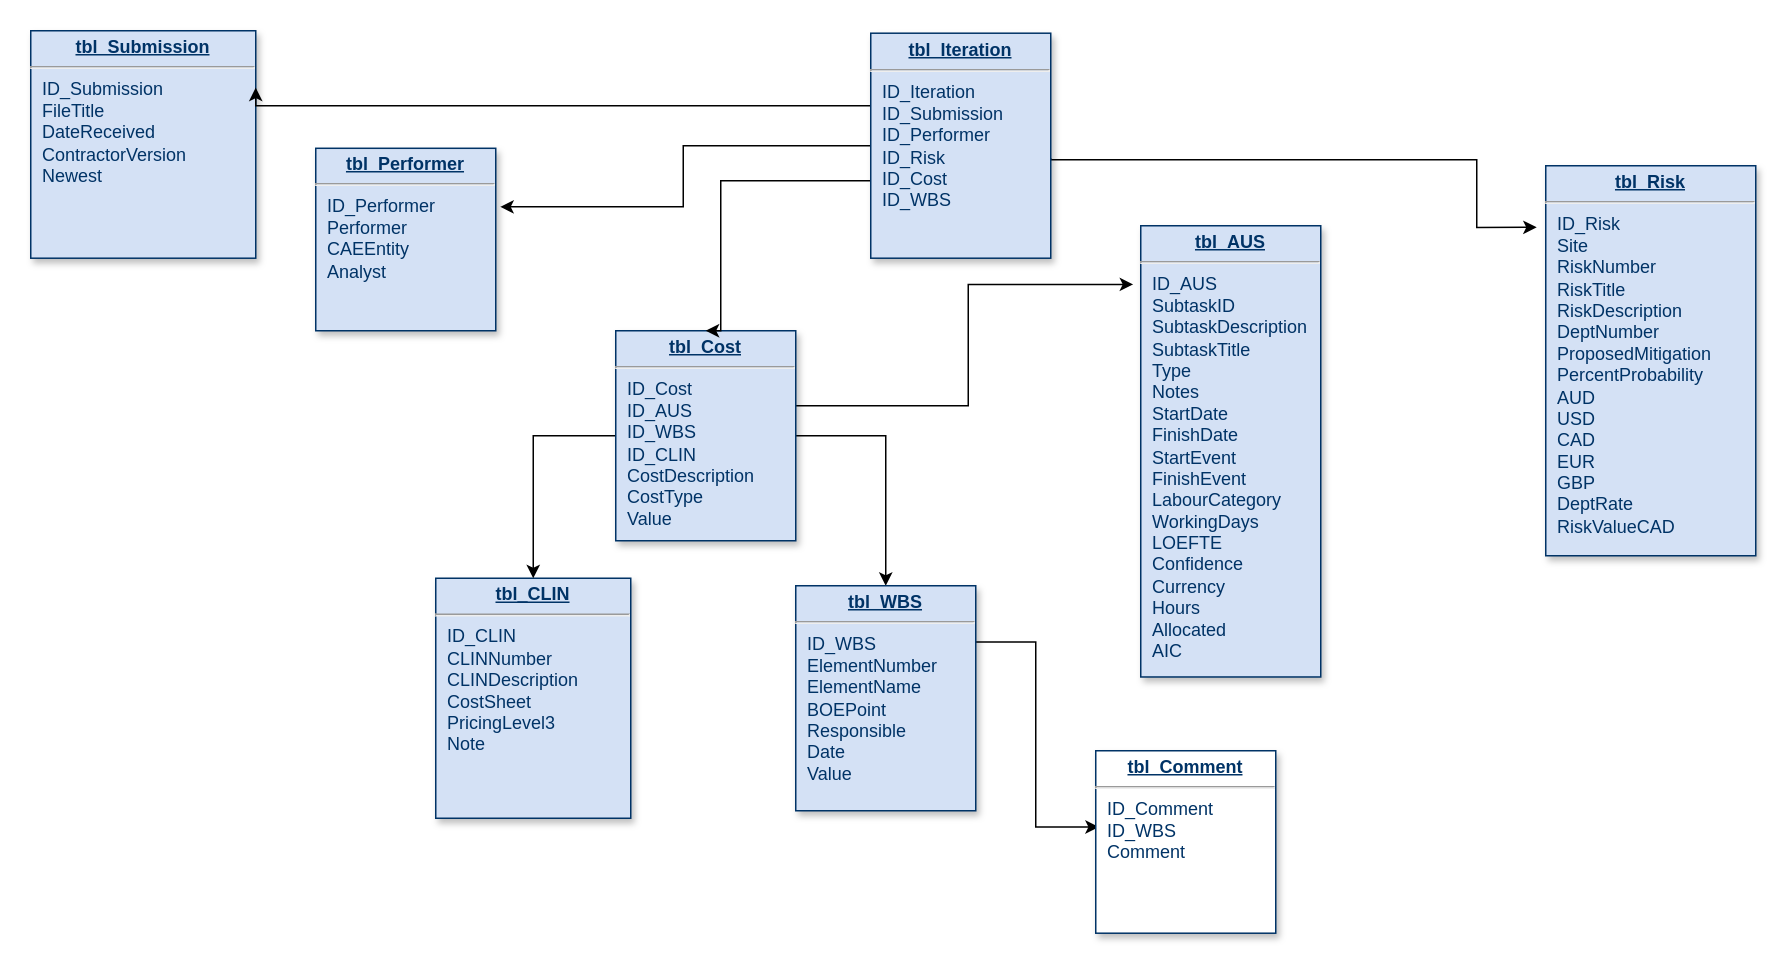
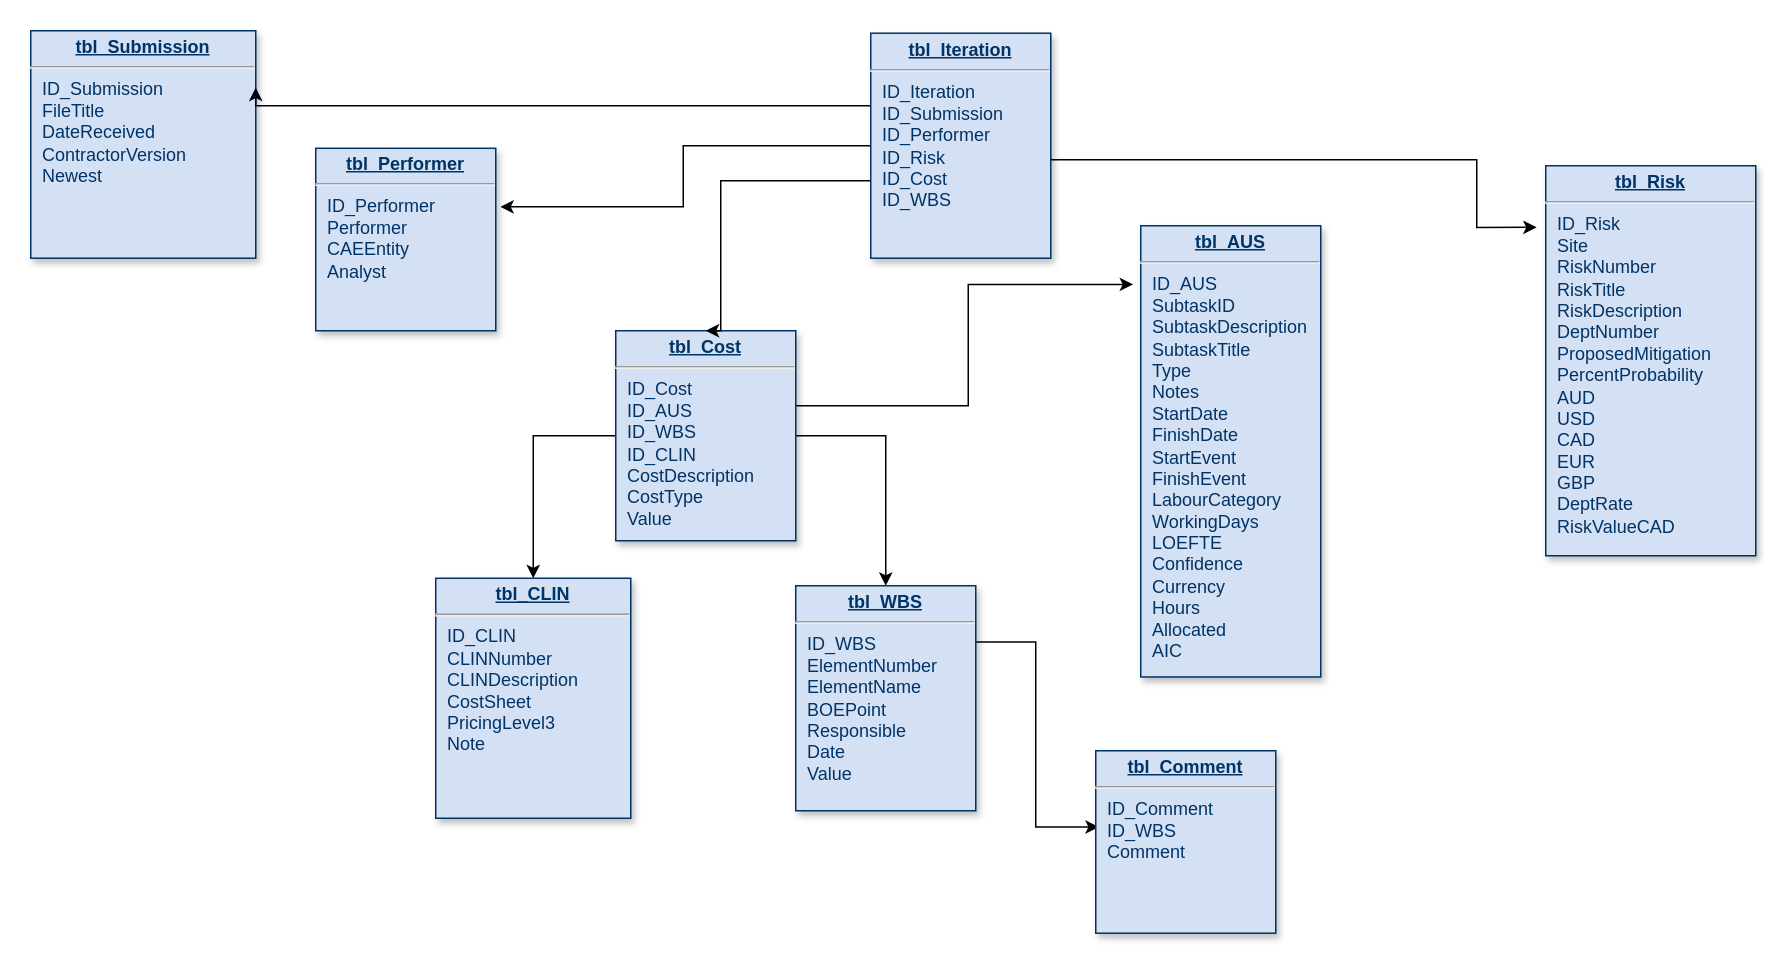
node "tbl_Comment ID_Comment ID_WBS Comment": fillcolor #ffffff -> #d4e1f5
